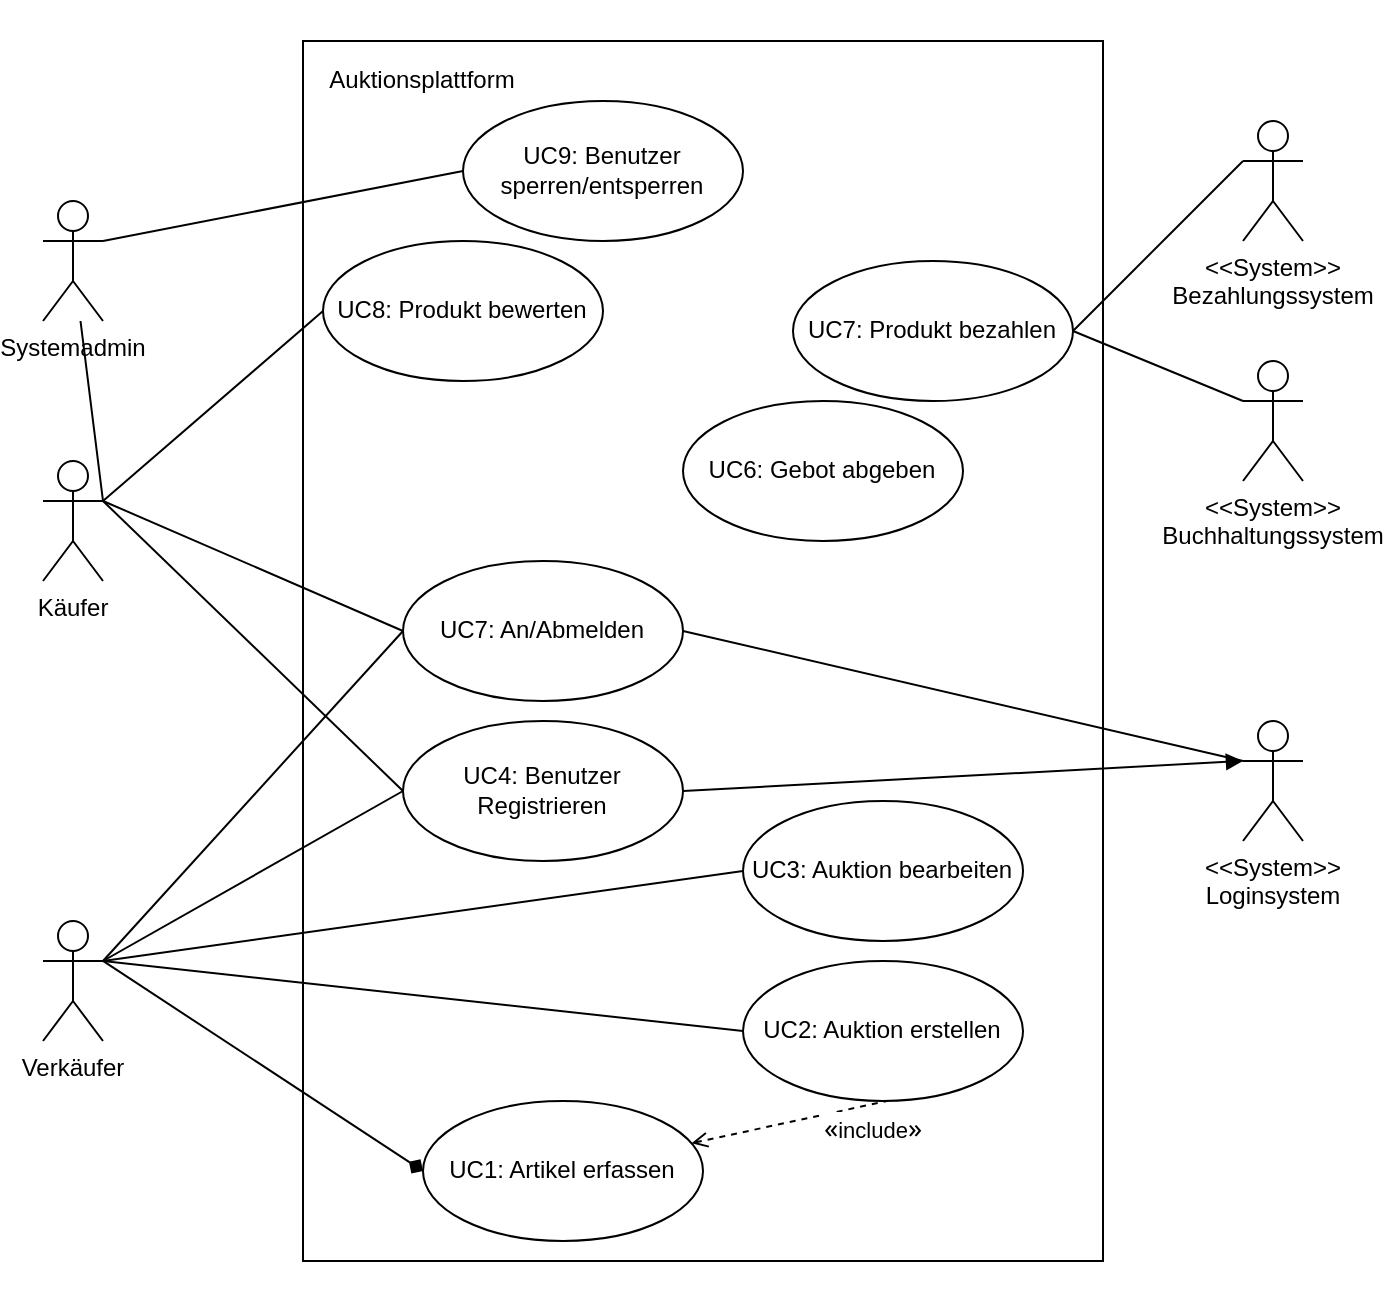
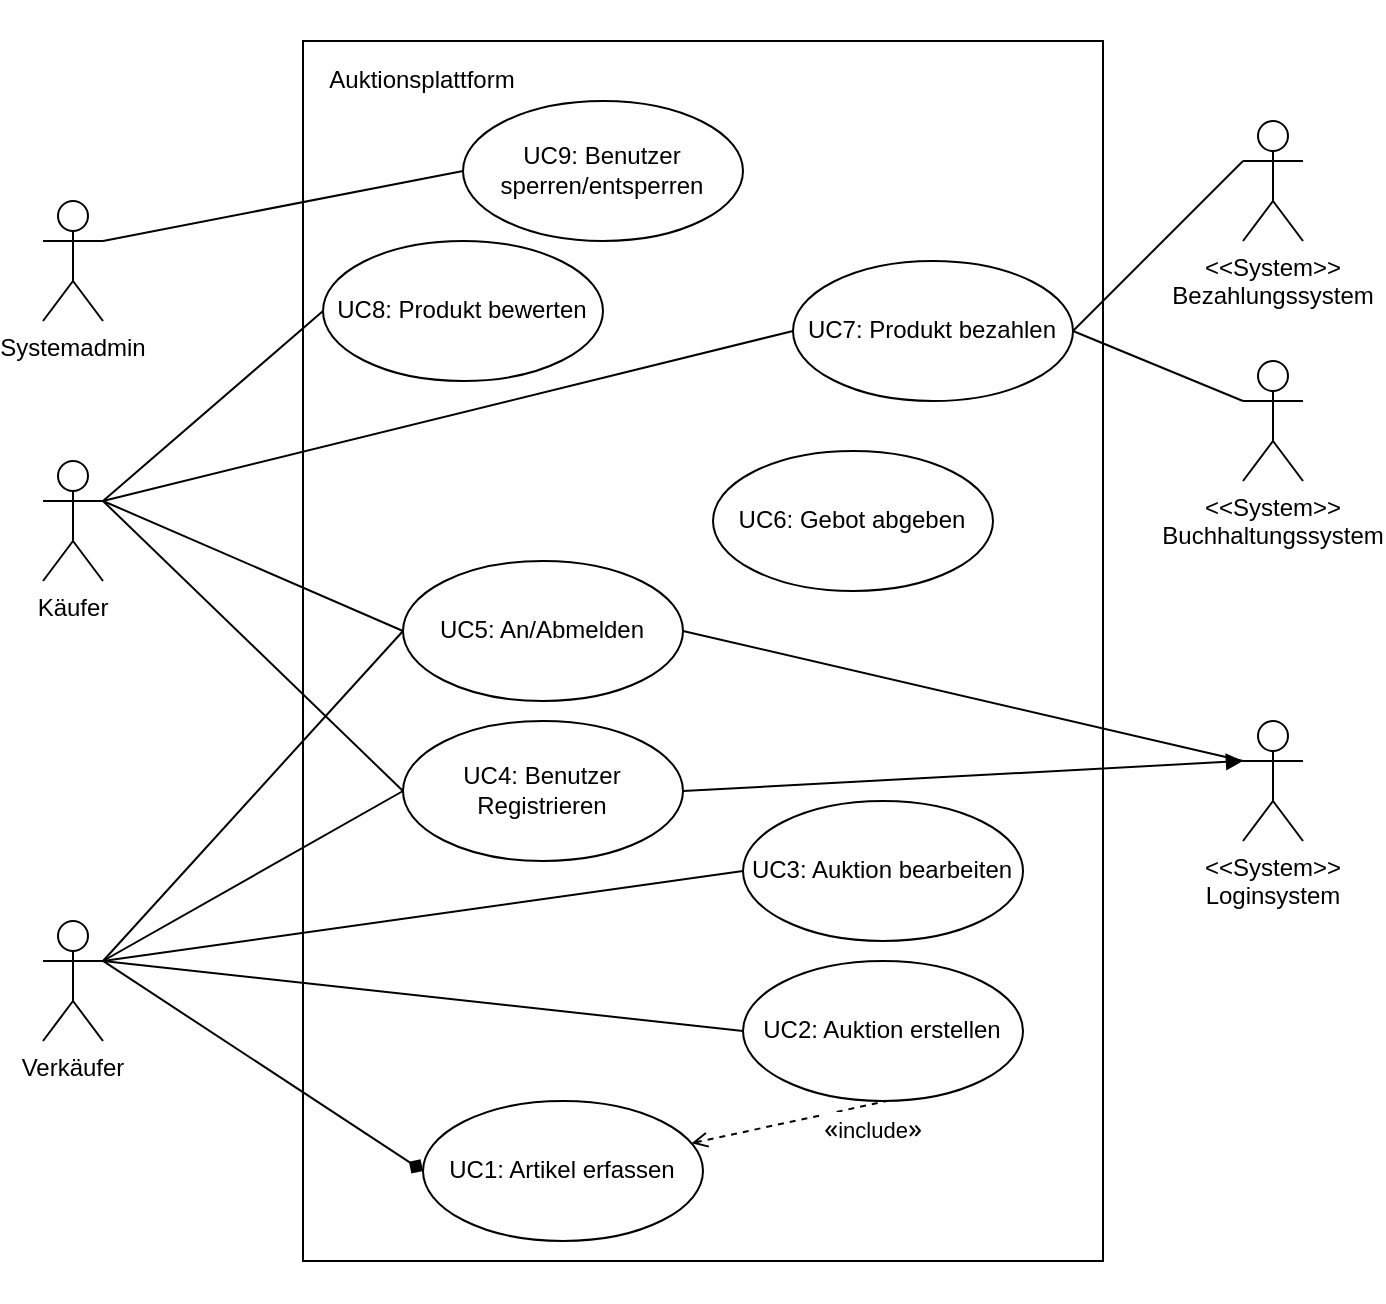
edge "Systemadmin" -- "Käufer": now "UC7: Produkt bezahlen" -- "Käufer"
node "UC6: Gebot abgeben": moved (823, 471) -> (853, 521)
node "UC7: An/Abmelden": label "UC7: An/Abmelden" -> "UC5: An/Abmelden"
